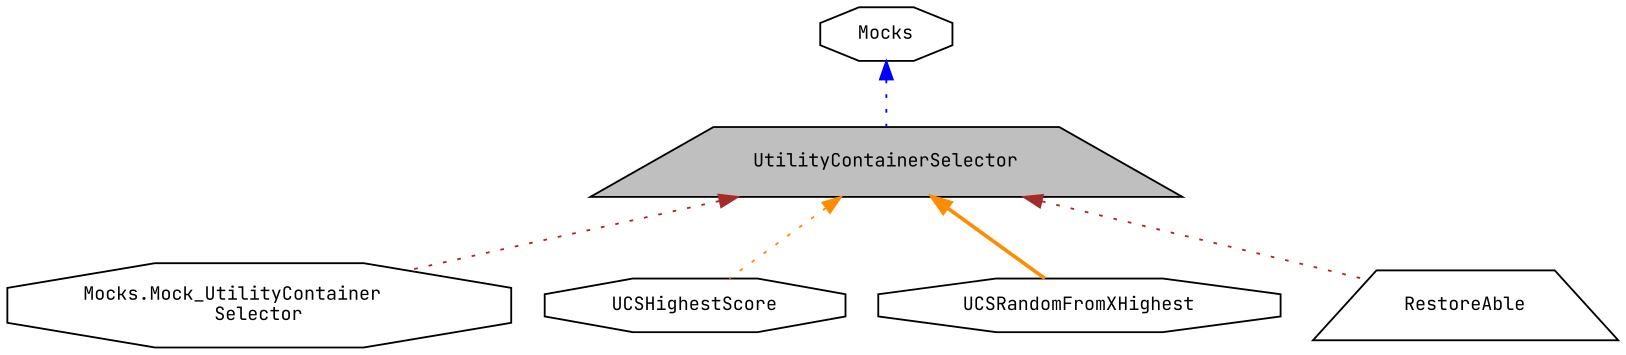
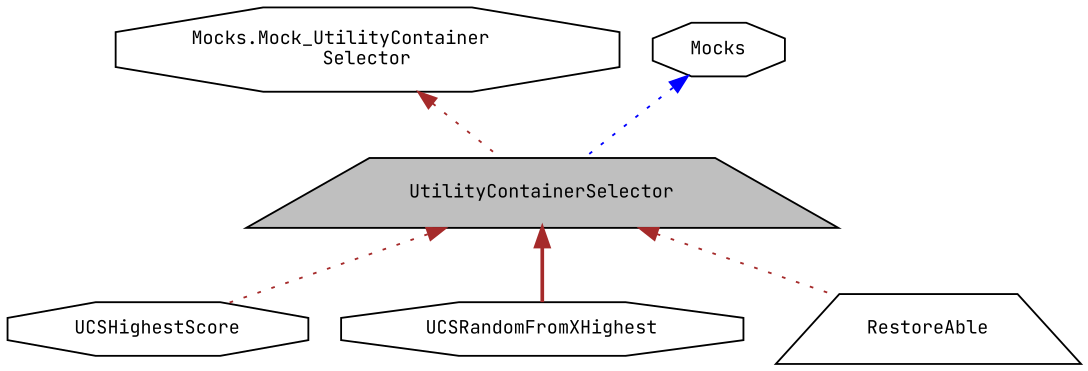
edge "Mocks.Mock_UtilityContainer Selector" -> "UtilityContainerSelector": reversed
edge "UCSHighestScore" -> "UtilityContainerSelector": color darkorange -> brown
edge "UCSRandomFromXHighest" -> "UtilityContainerSelector": color darkorange -> brown
